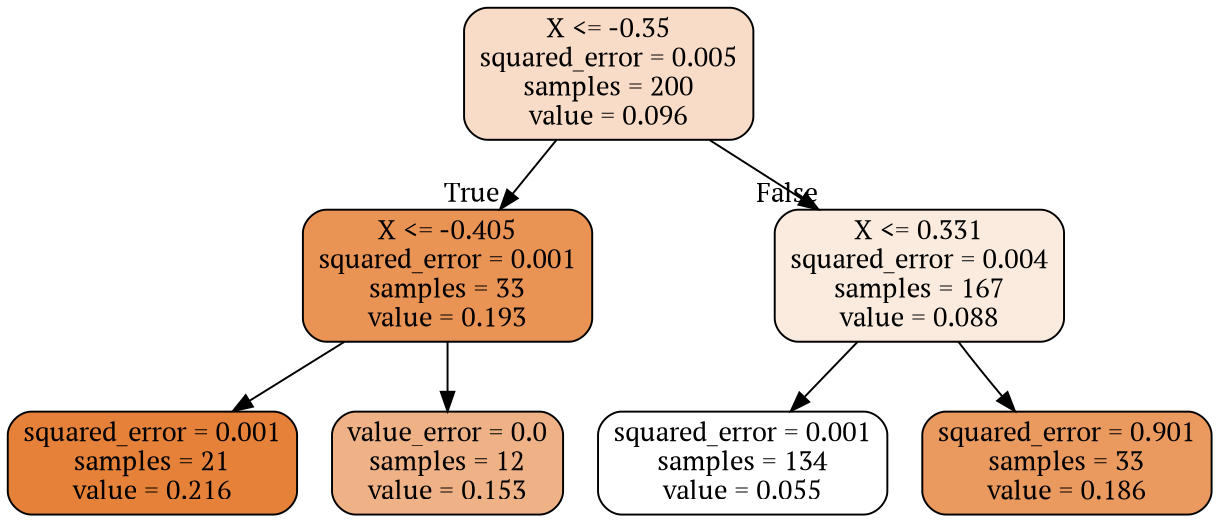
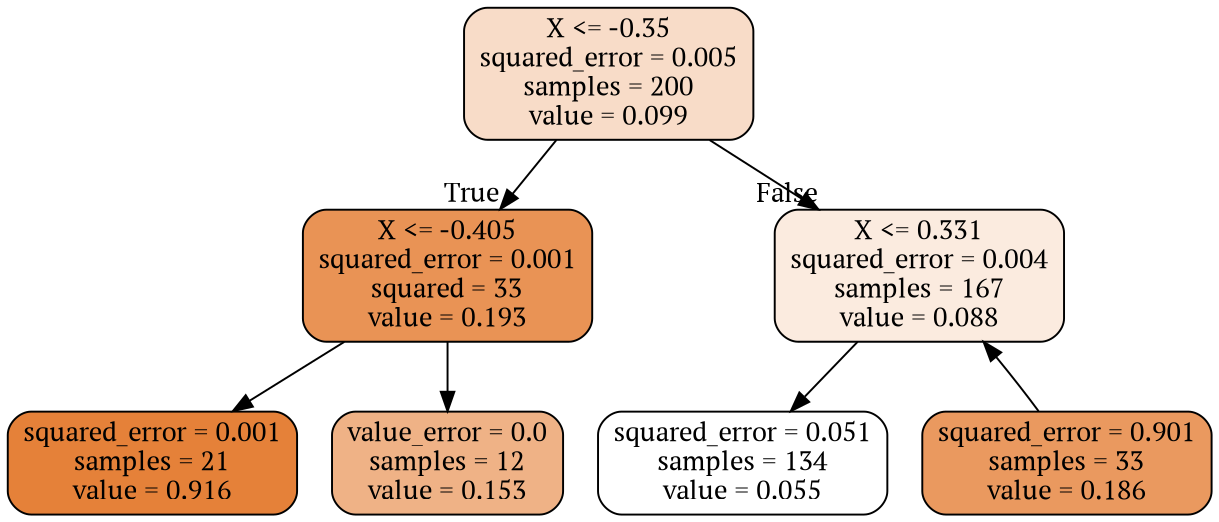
node "X <= -0.35 squared_error = 0.005 samples = 200 value = 0.096": label "X <= -0.35 squared_error = 0.005 samples = 200 value = 0.096" -> "X <= -0.35 squared_error = 0.005 samples = 200 value = 0.099"
node "X <= -0.405 squared_error = 0.001 samples = 33 value = 0.193": label "X <= -0.405 squared_error = 0.001 samples = 33 value = 0.193" -> "X <= -0.405 squared_error = 0.001 squared = 33 value = 0.193"
edge "X <= 0.331 squared_error = 0.004 samples = 167 value = 0.088" -> "squared_error = 0.901 samples = 33 value = 0.186": reversed
node "squared_error = 0.001 samples = 21 value = 0.216": label "squared_error = 0.001 samples = 21 value = 0.216" -> "squared_error = 0.001 samples = 21 value = 0.916"
node "squared_error = 0.001 samples = 134 value = 0.055": label "squared_error = 0.001 samples = 134 value = 0.055" -> "squared_error = 0.051 samples = 134 value = 0.055"
